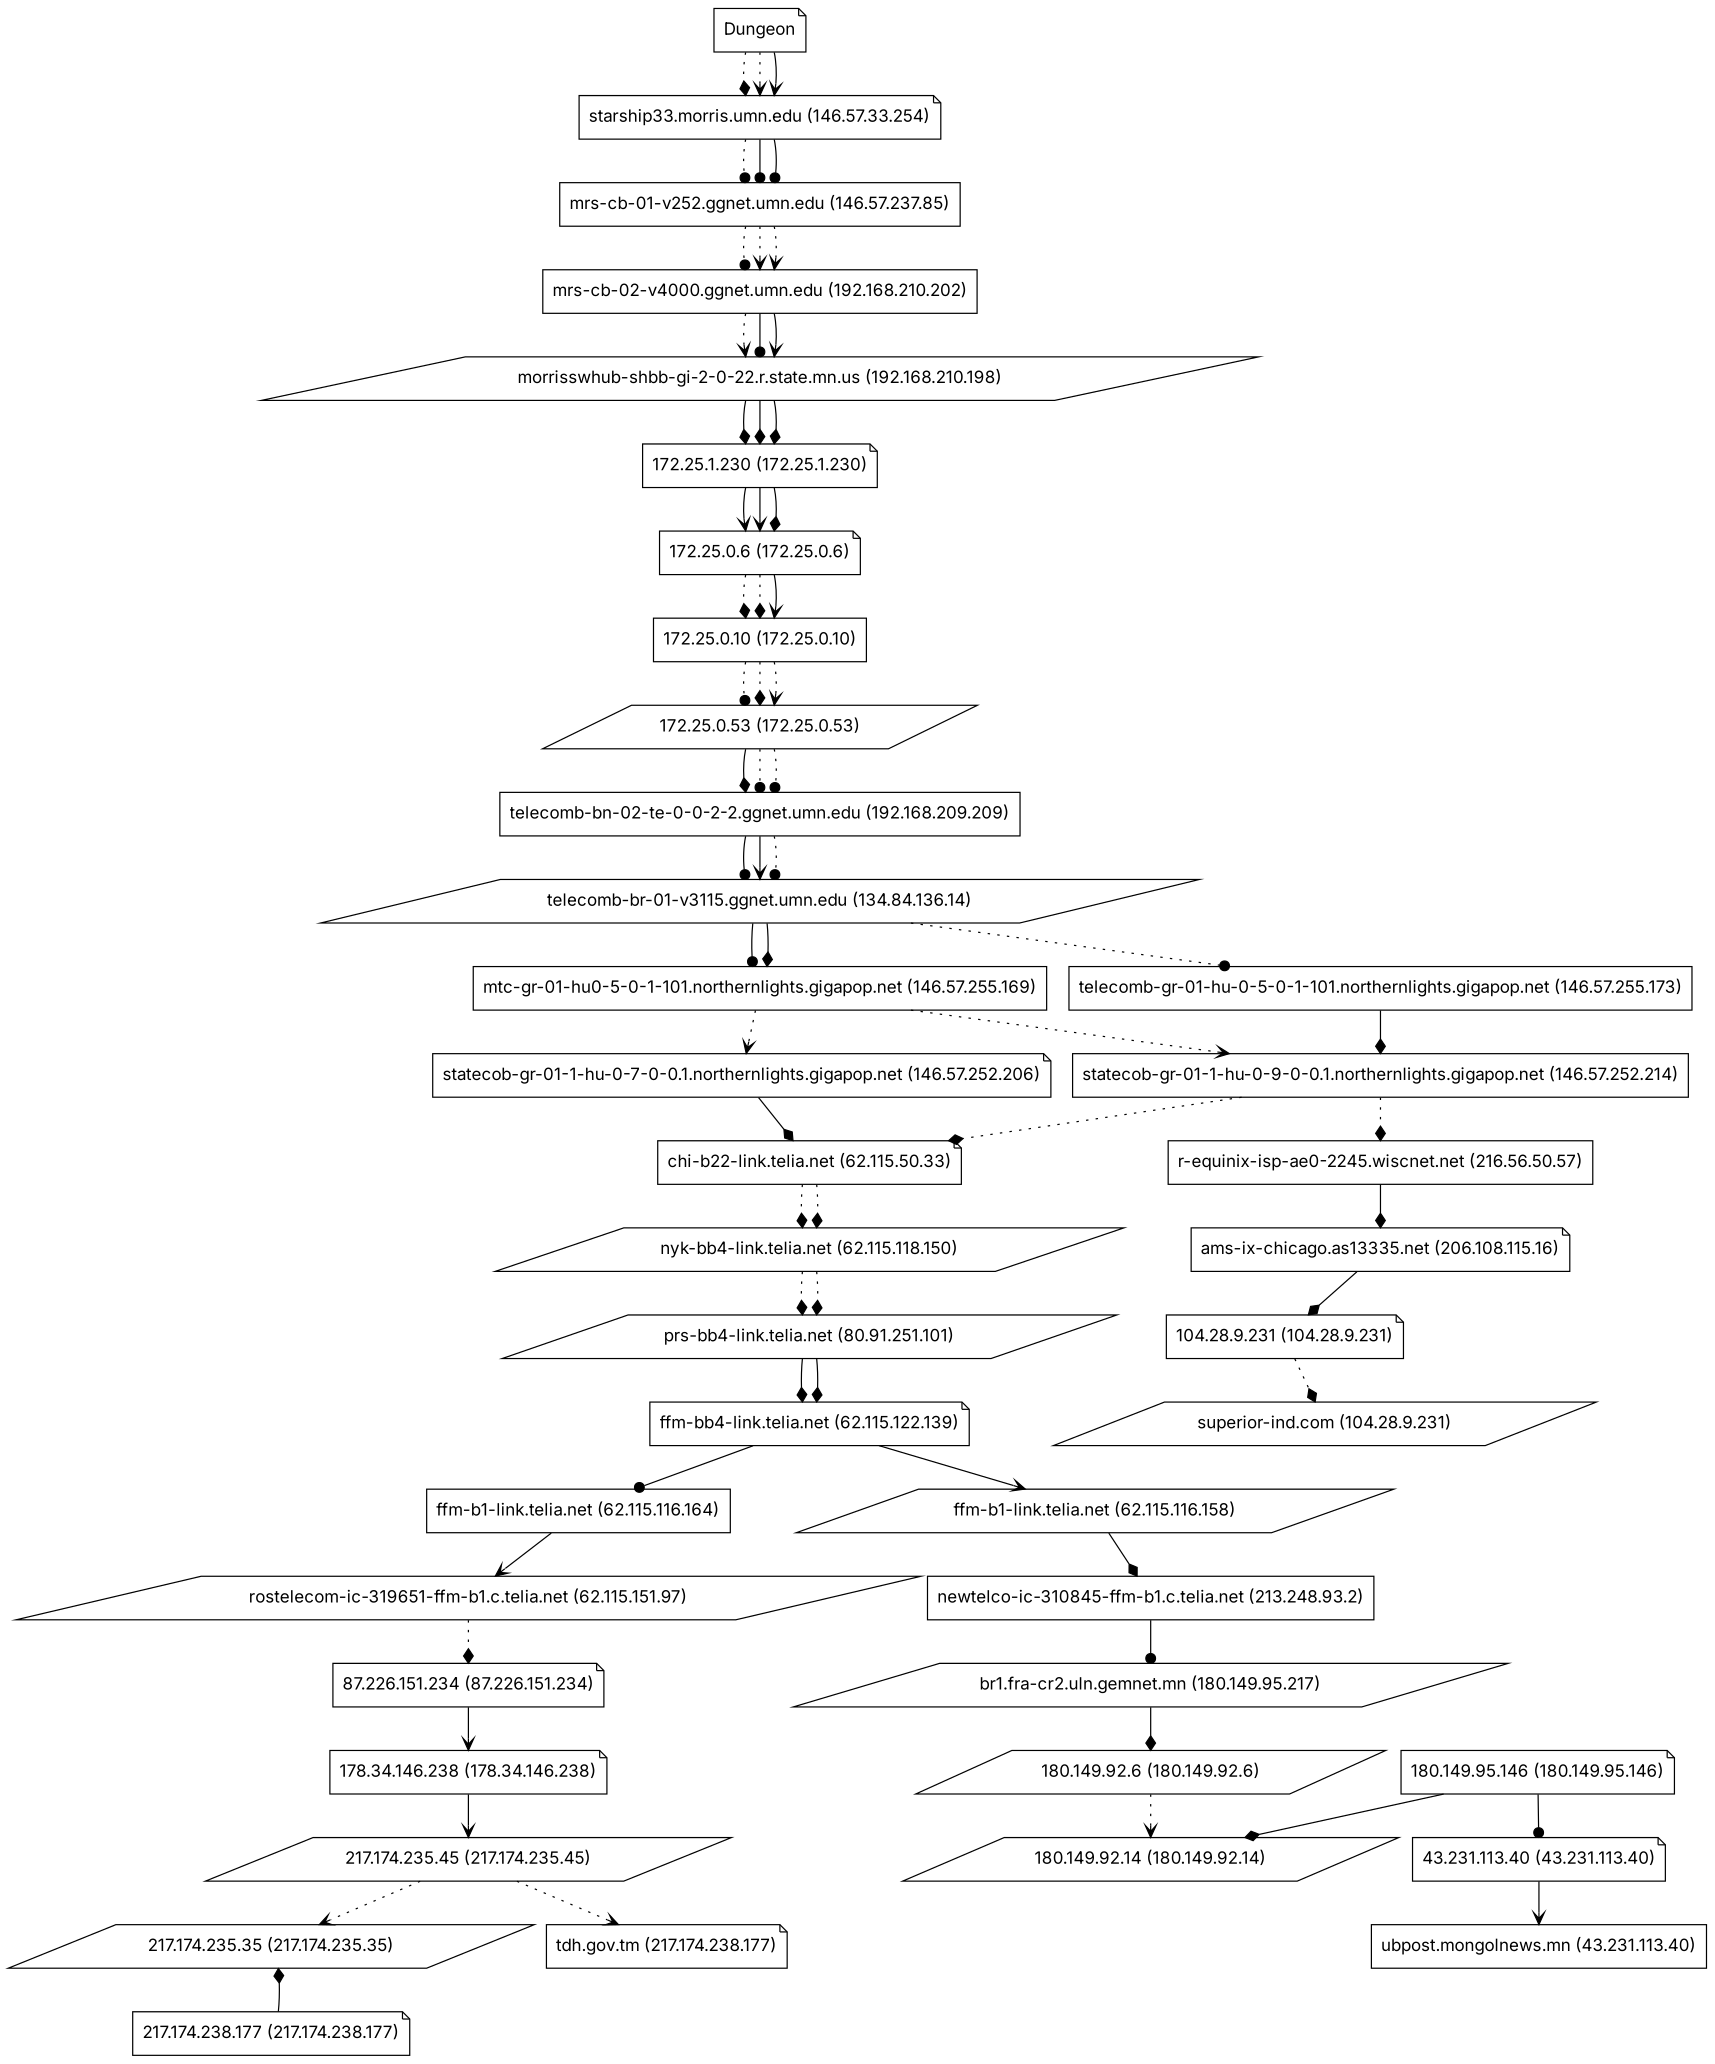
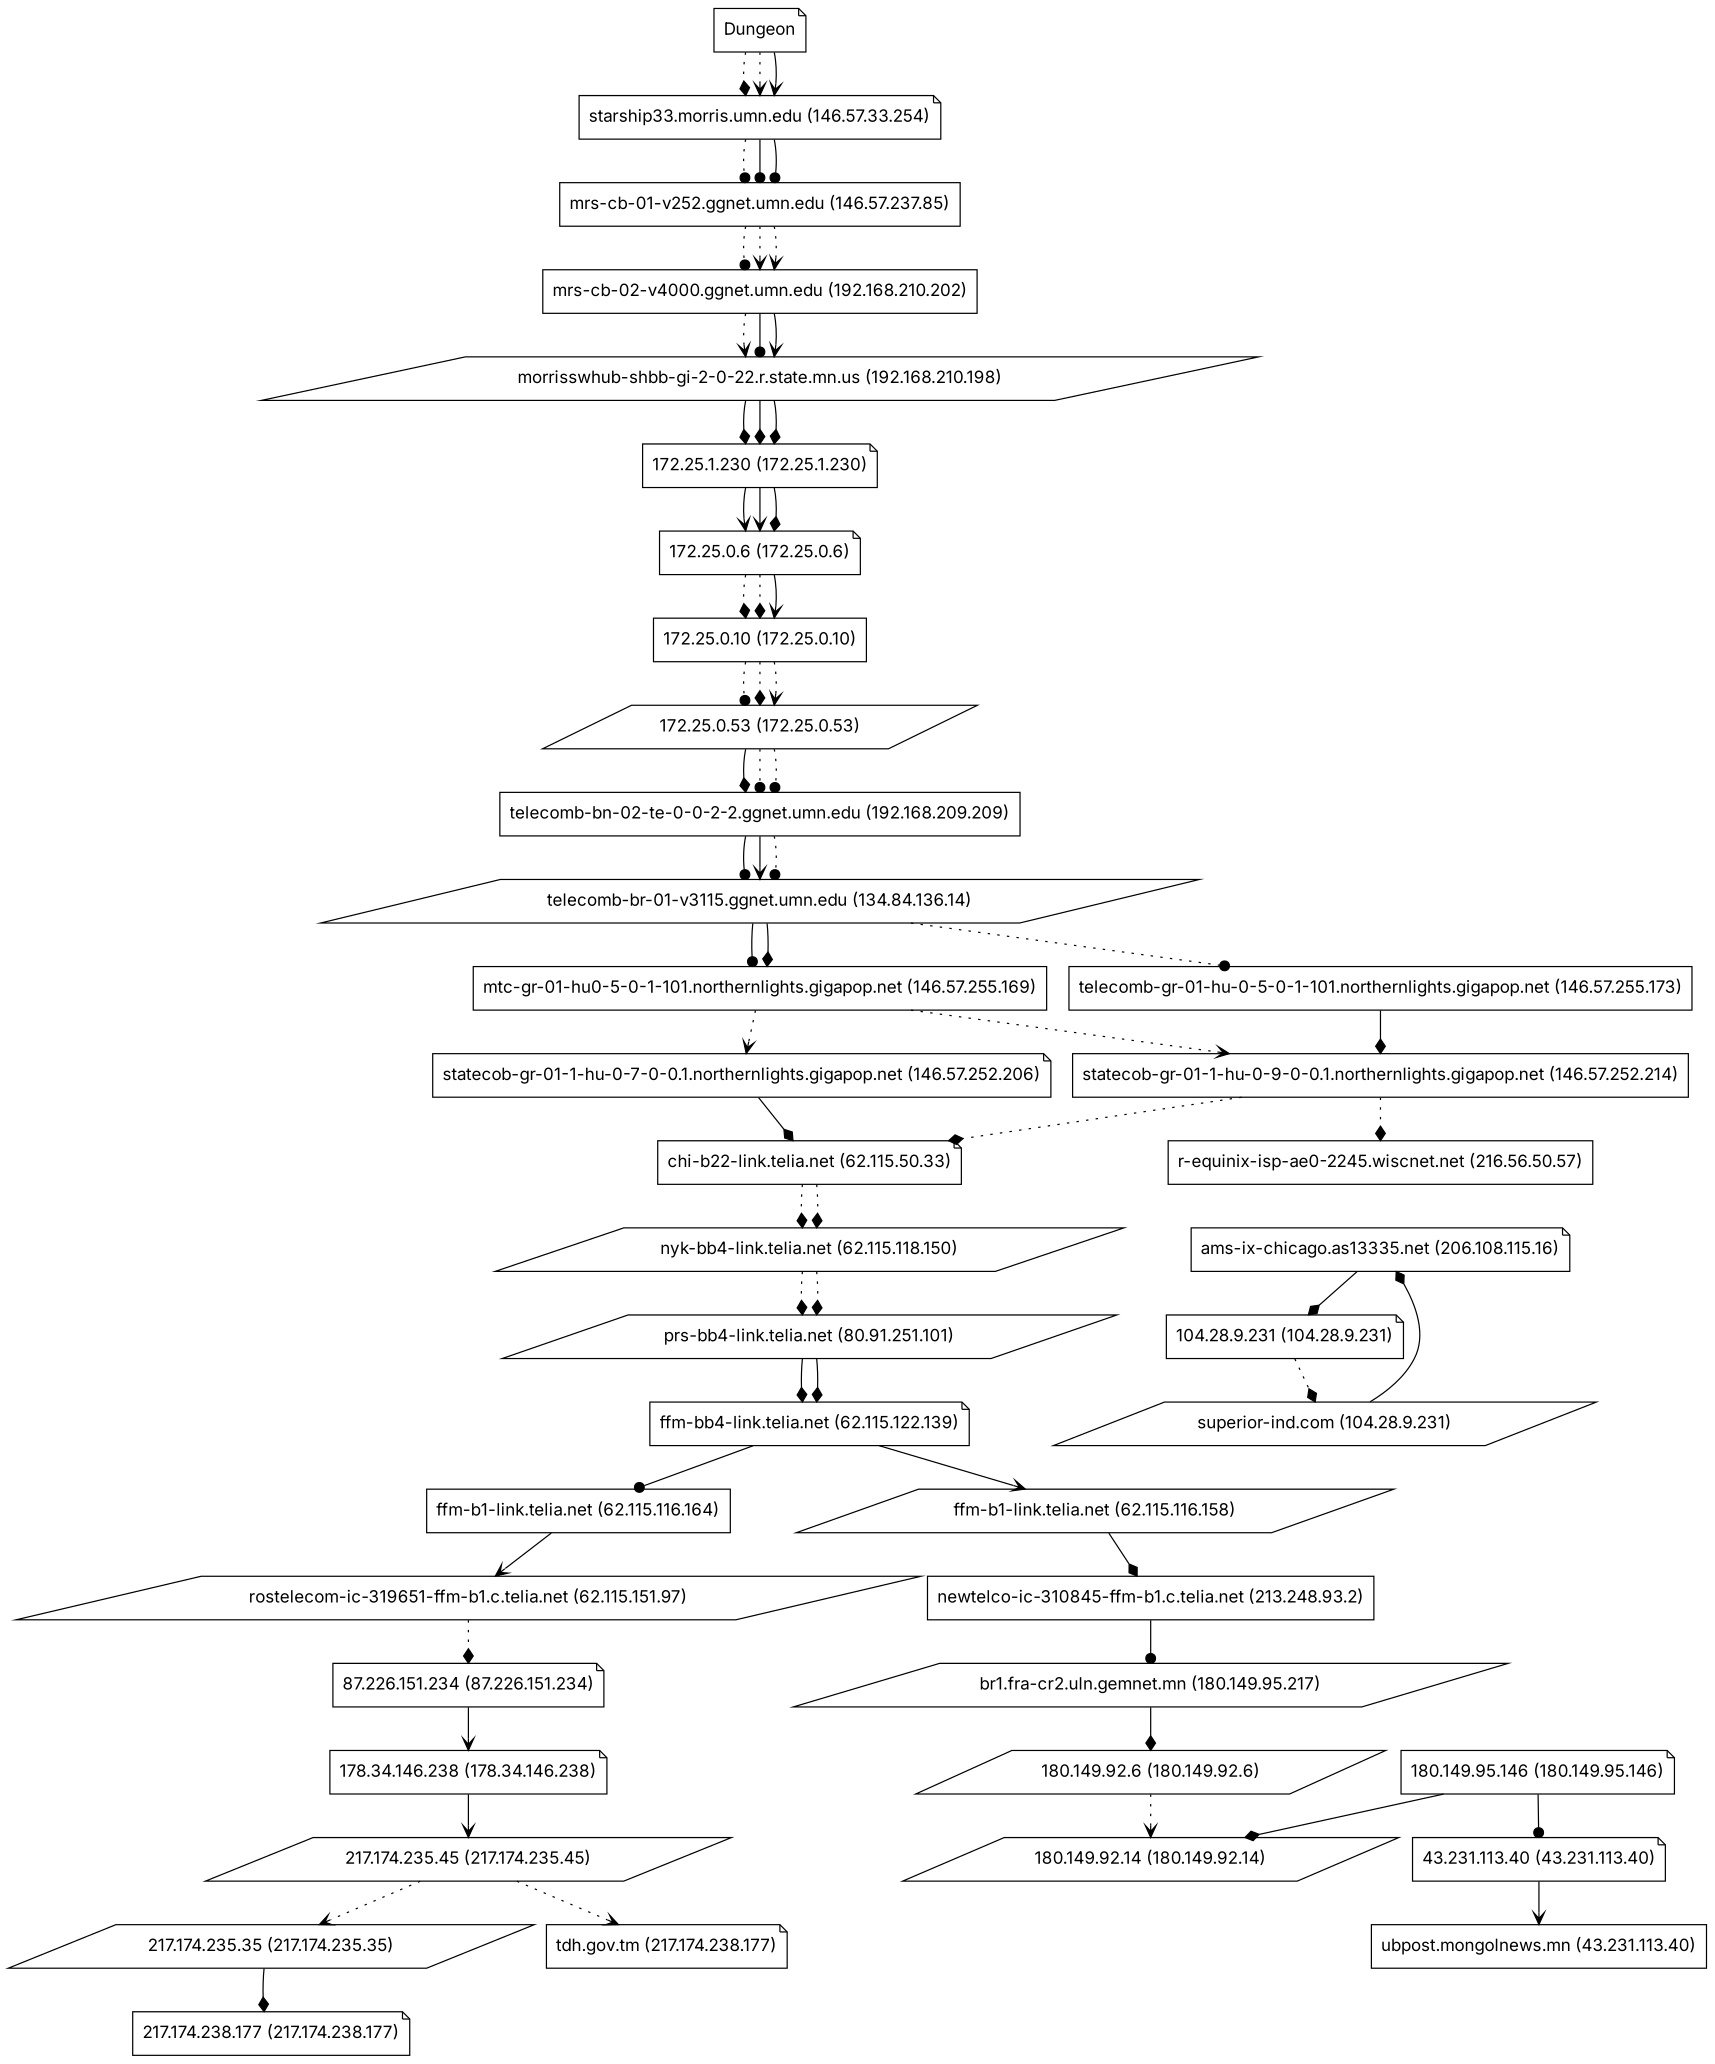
edge "r-equinix-isp-ae0-2245.wiscnet.net (216.56.50.57)" -> "ams-ix-chicago.as13335.net (206.108.115.16)": now "superior-ind.com (104.28.9.231)" -> "ams-ix-chicago.as13335.net (206.108.115.16)"
edge "217.174.238.177 (217.174.238.177)" -> "217.174.235.35 (217.174.235.35)": reversed
